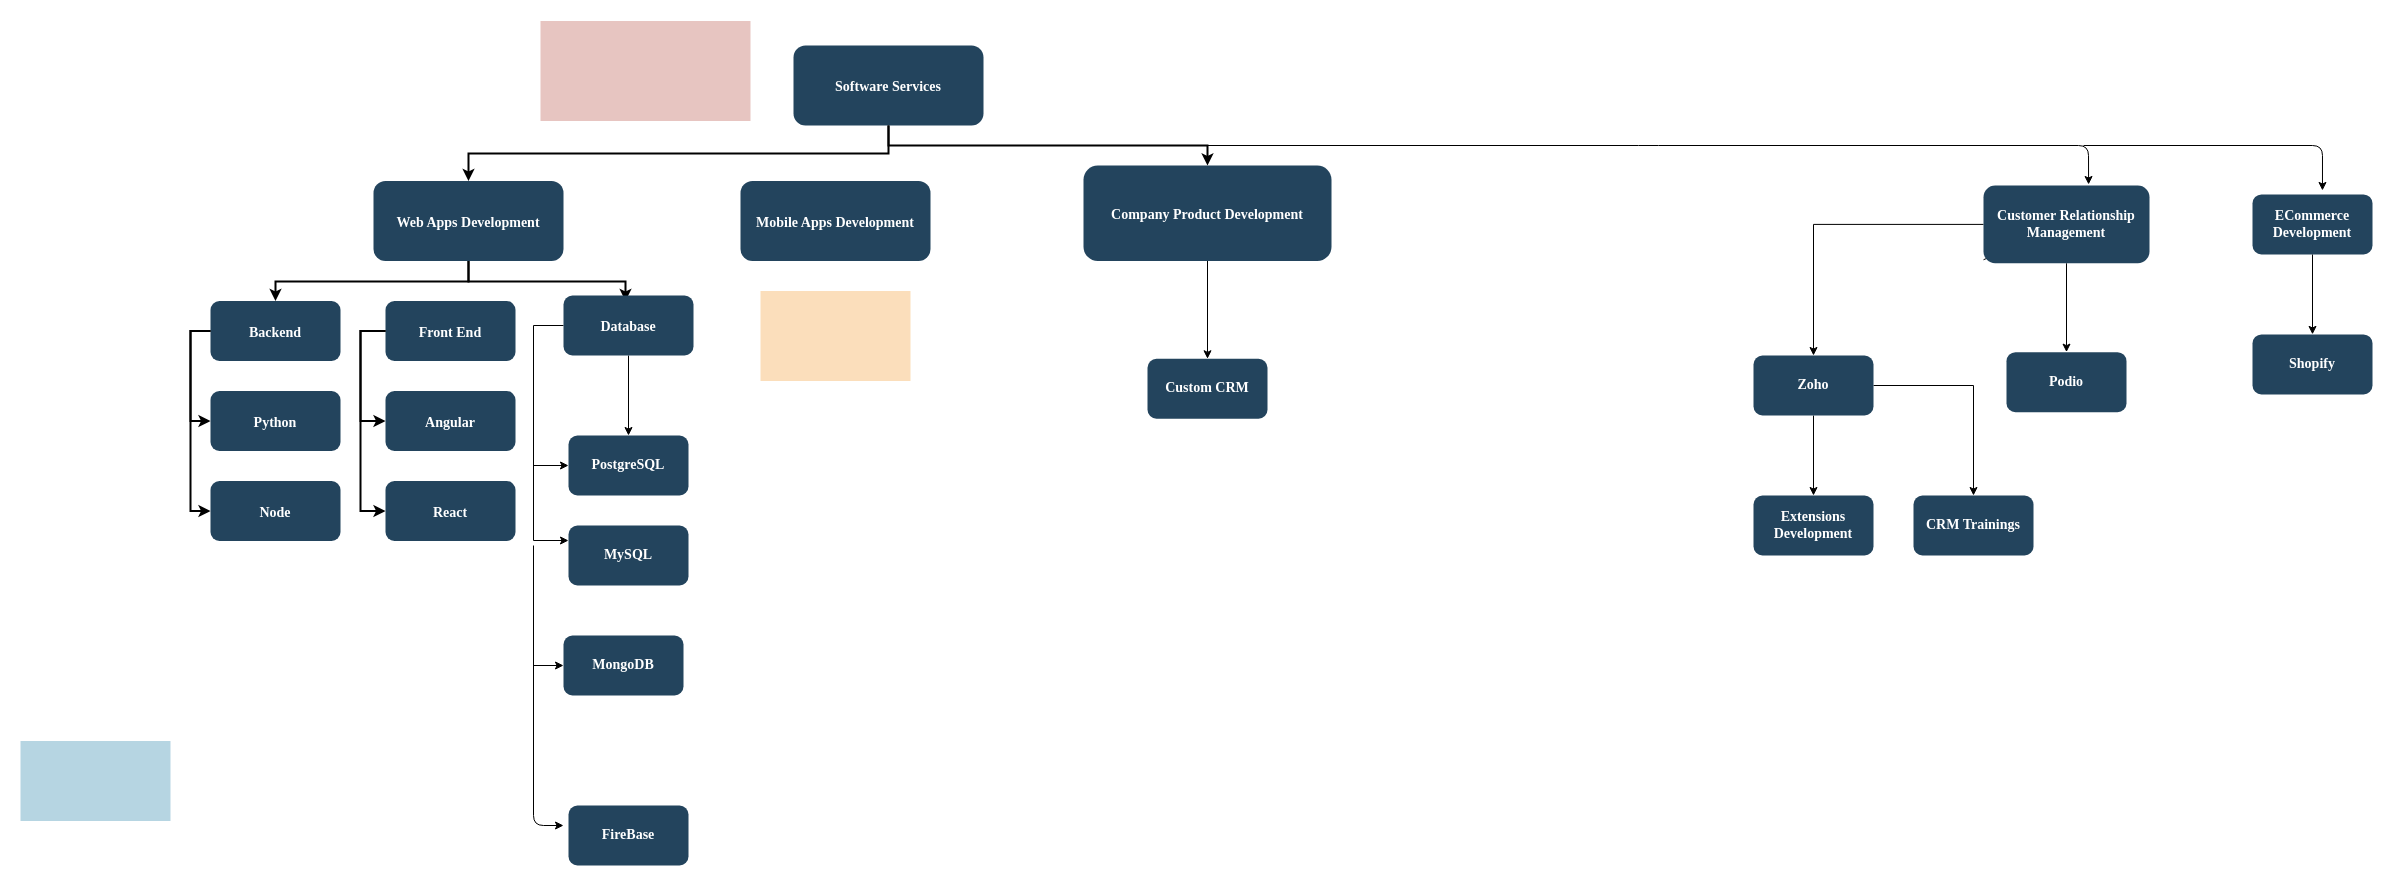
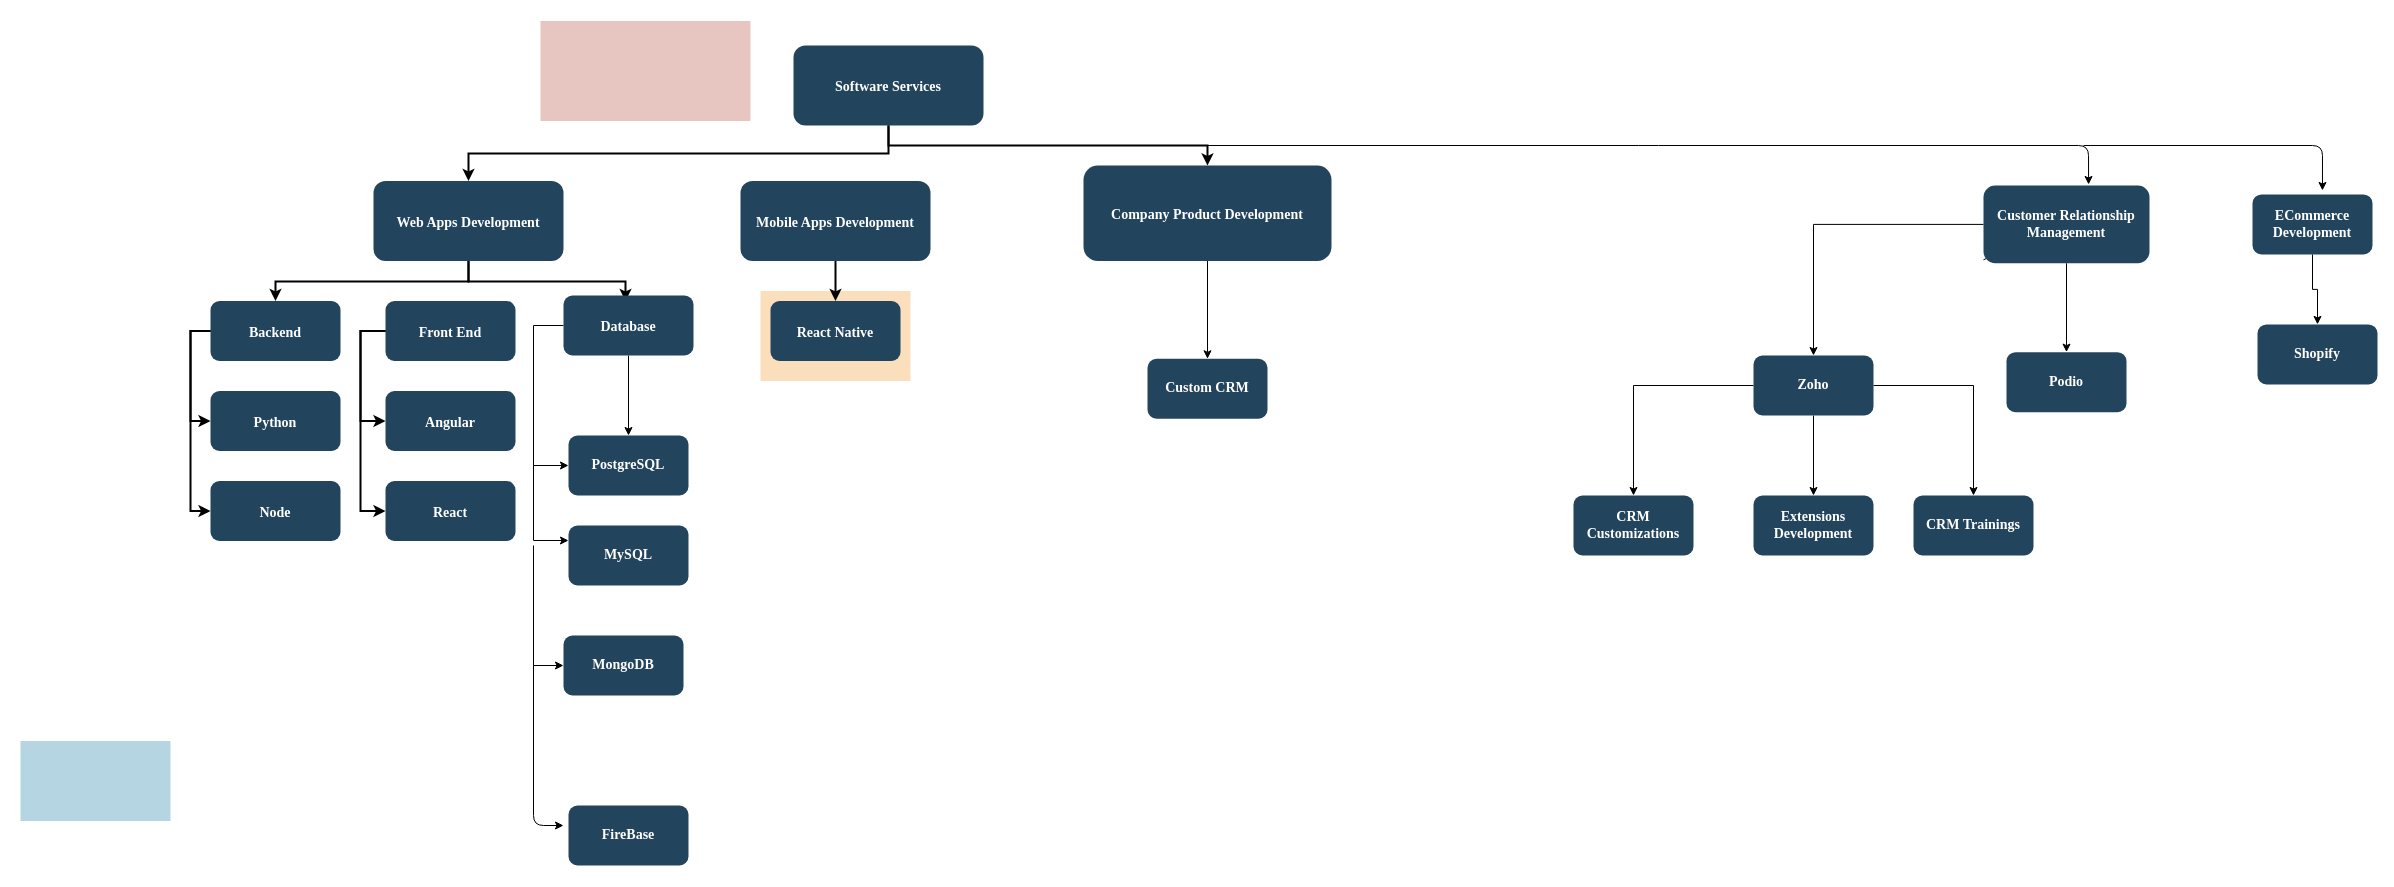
edge "Mobile Apps Development" -> "React Native": added
node "React Native": added
node "Shopify": moved (2313, 364) -> (2318, 354)
edge "Zoho" -> "CRM Customizations": added
node "CRM Customizations": added
